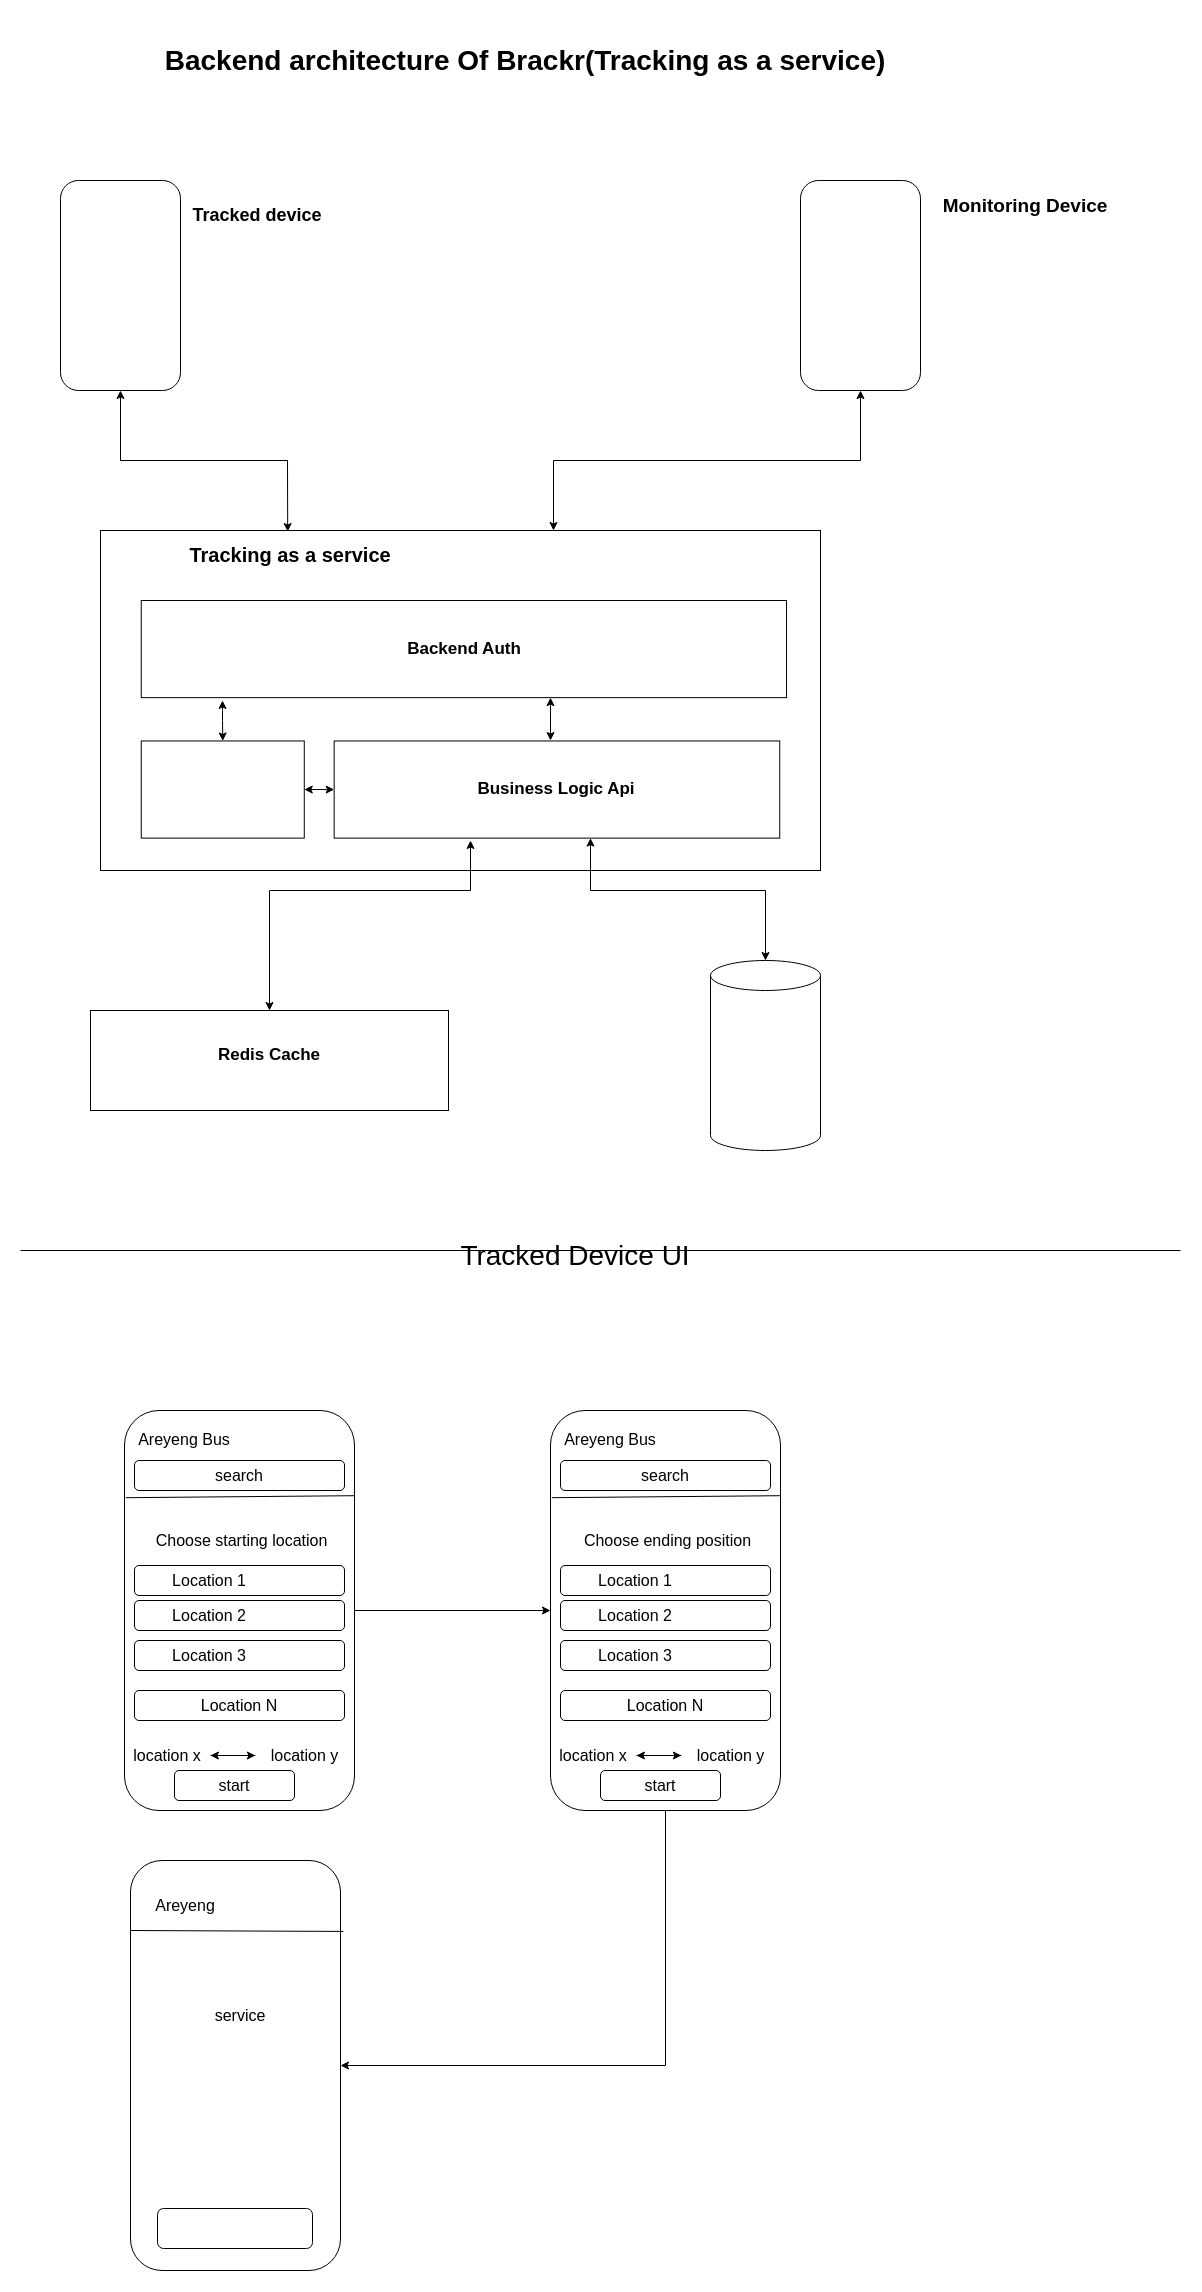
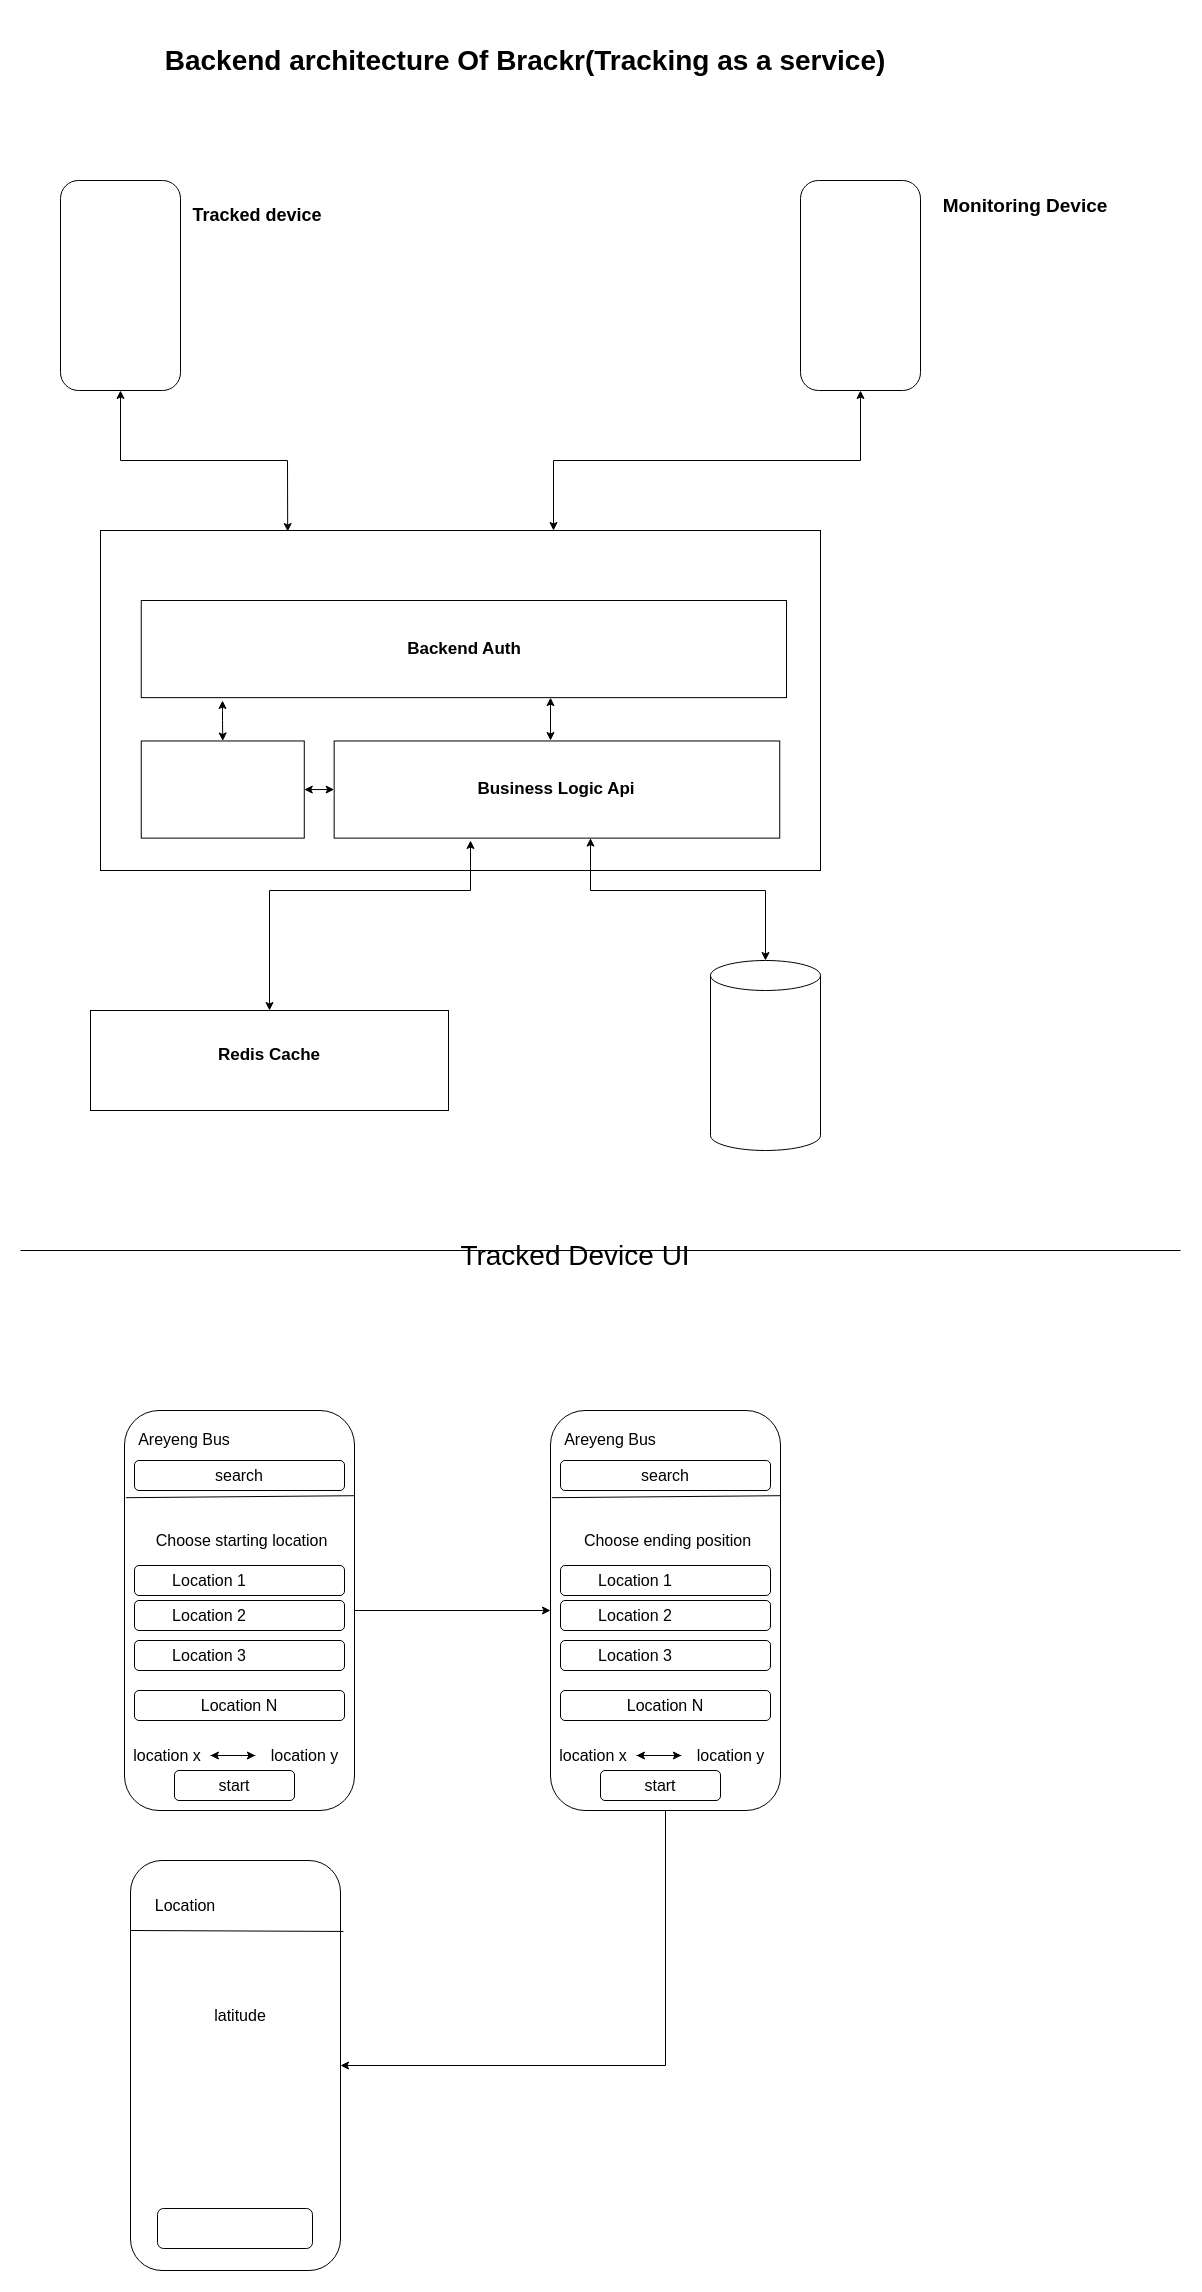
node "Tracking as a service": removed
node "Areyeng": label "Areyeng" -> "Location"
node "service": label "service" -> "latitude"
